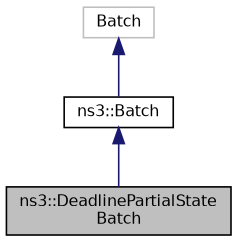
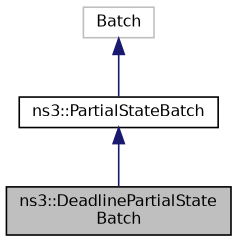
node "ns3::Batch": label "ns3::Batch" -> "ns3::PartialStateBatch"
